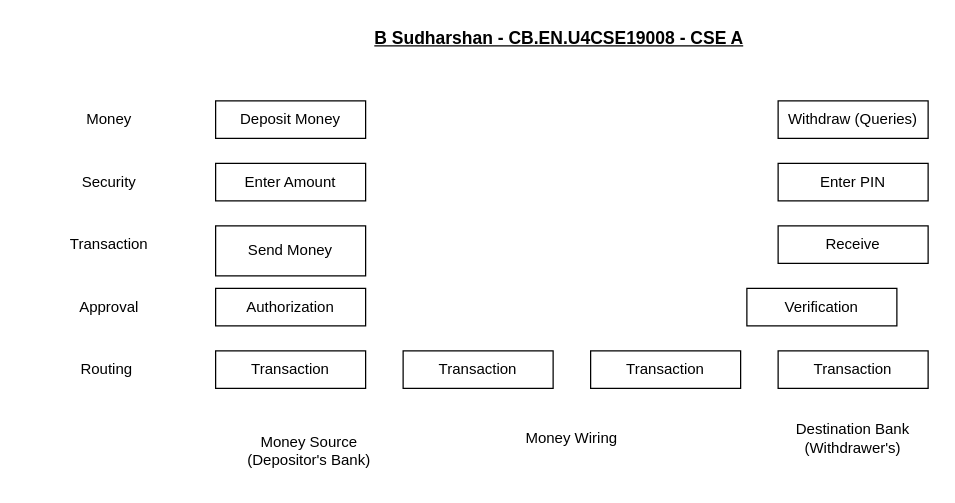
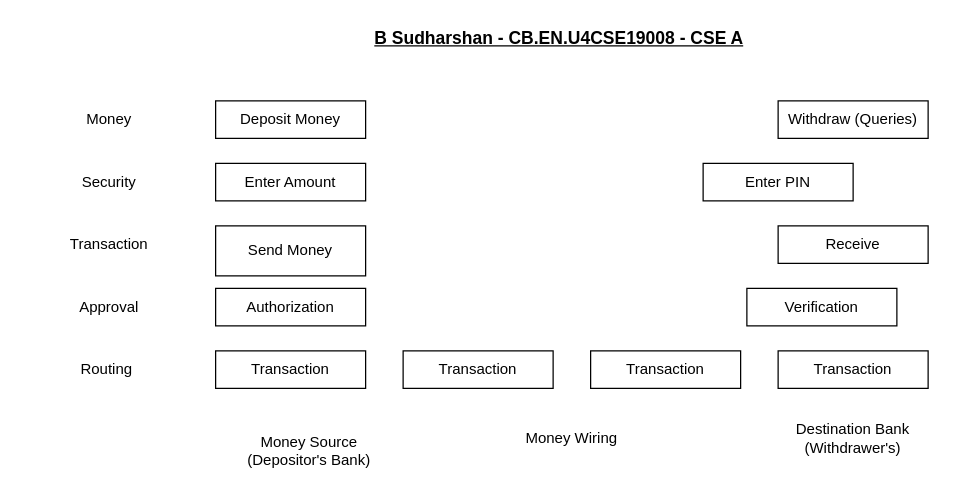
node "Enter PIN": moved (853, 182) -> (778, 182)
